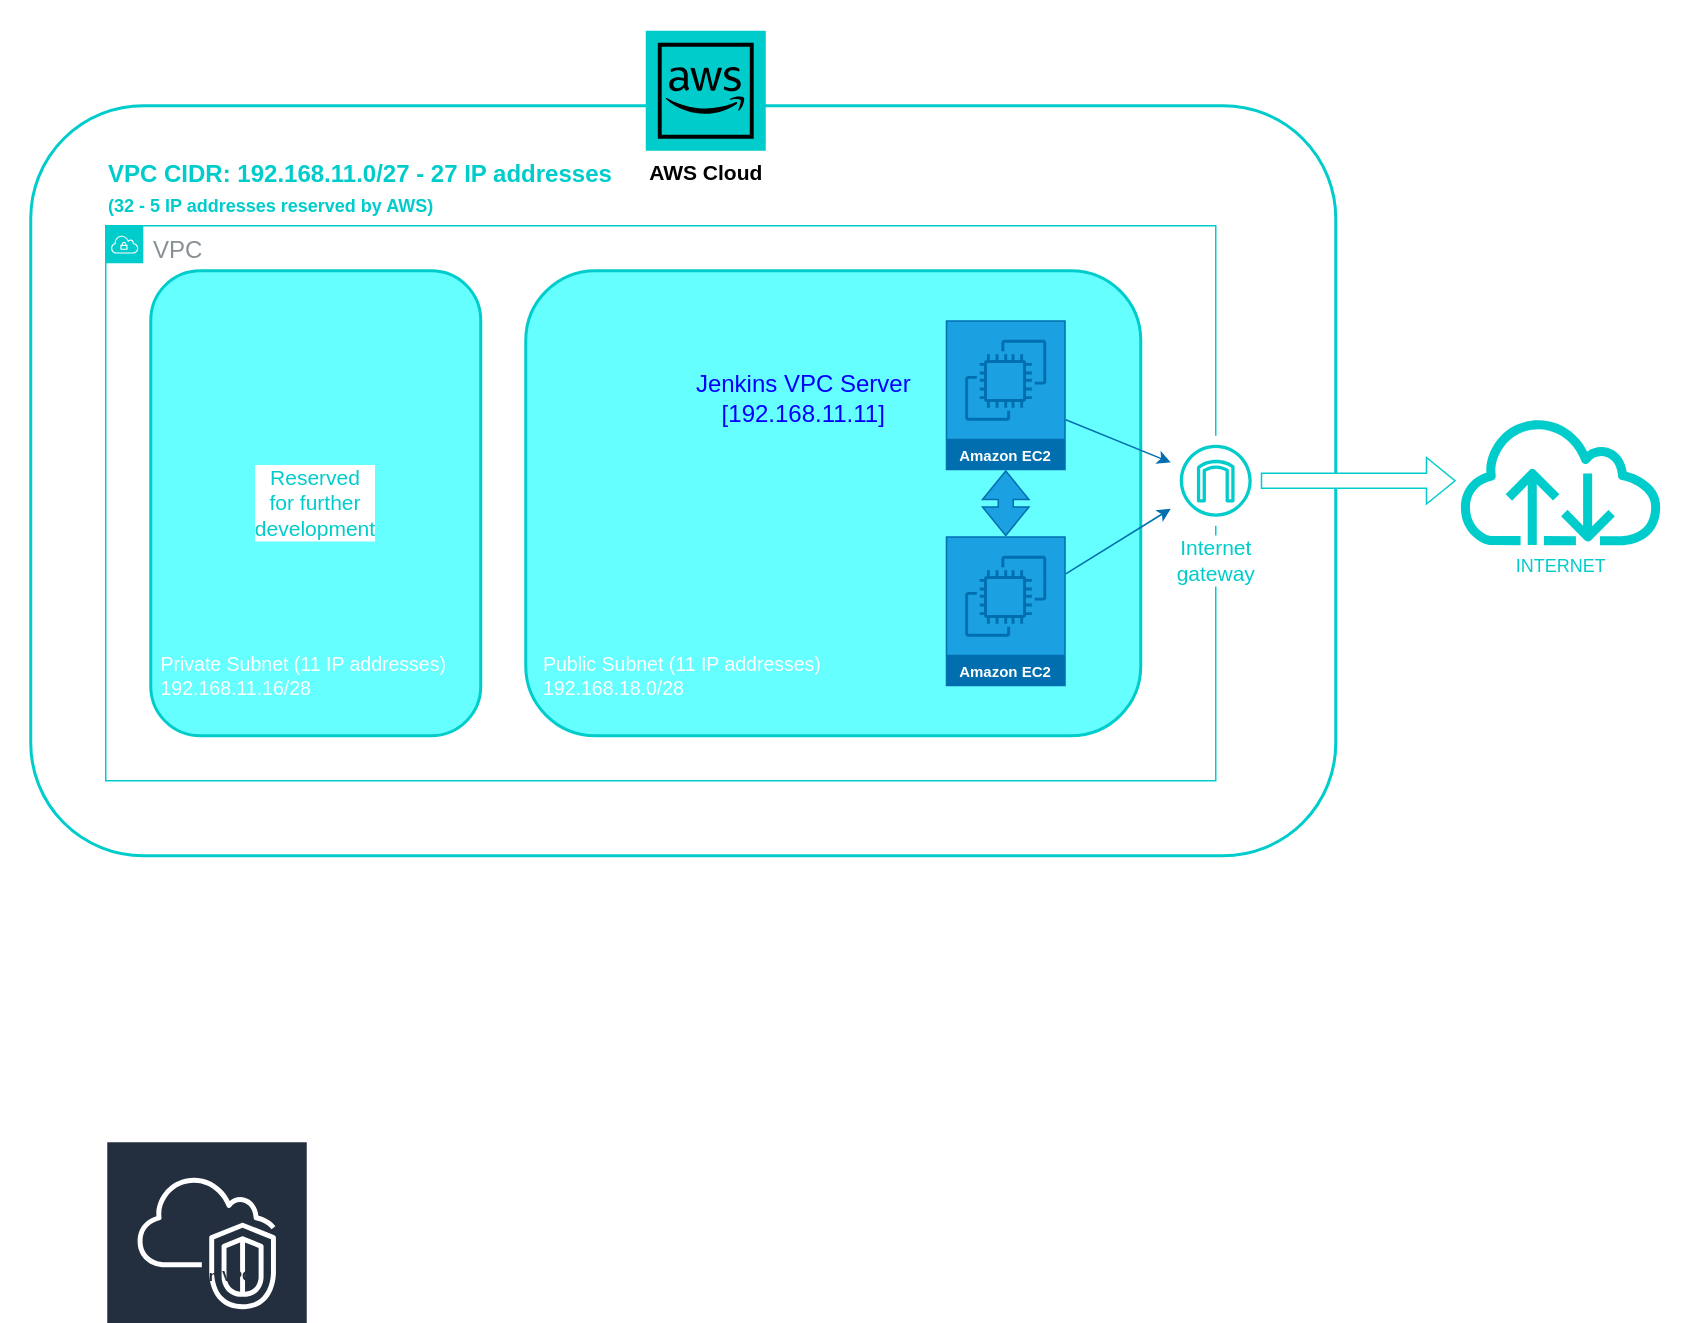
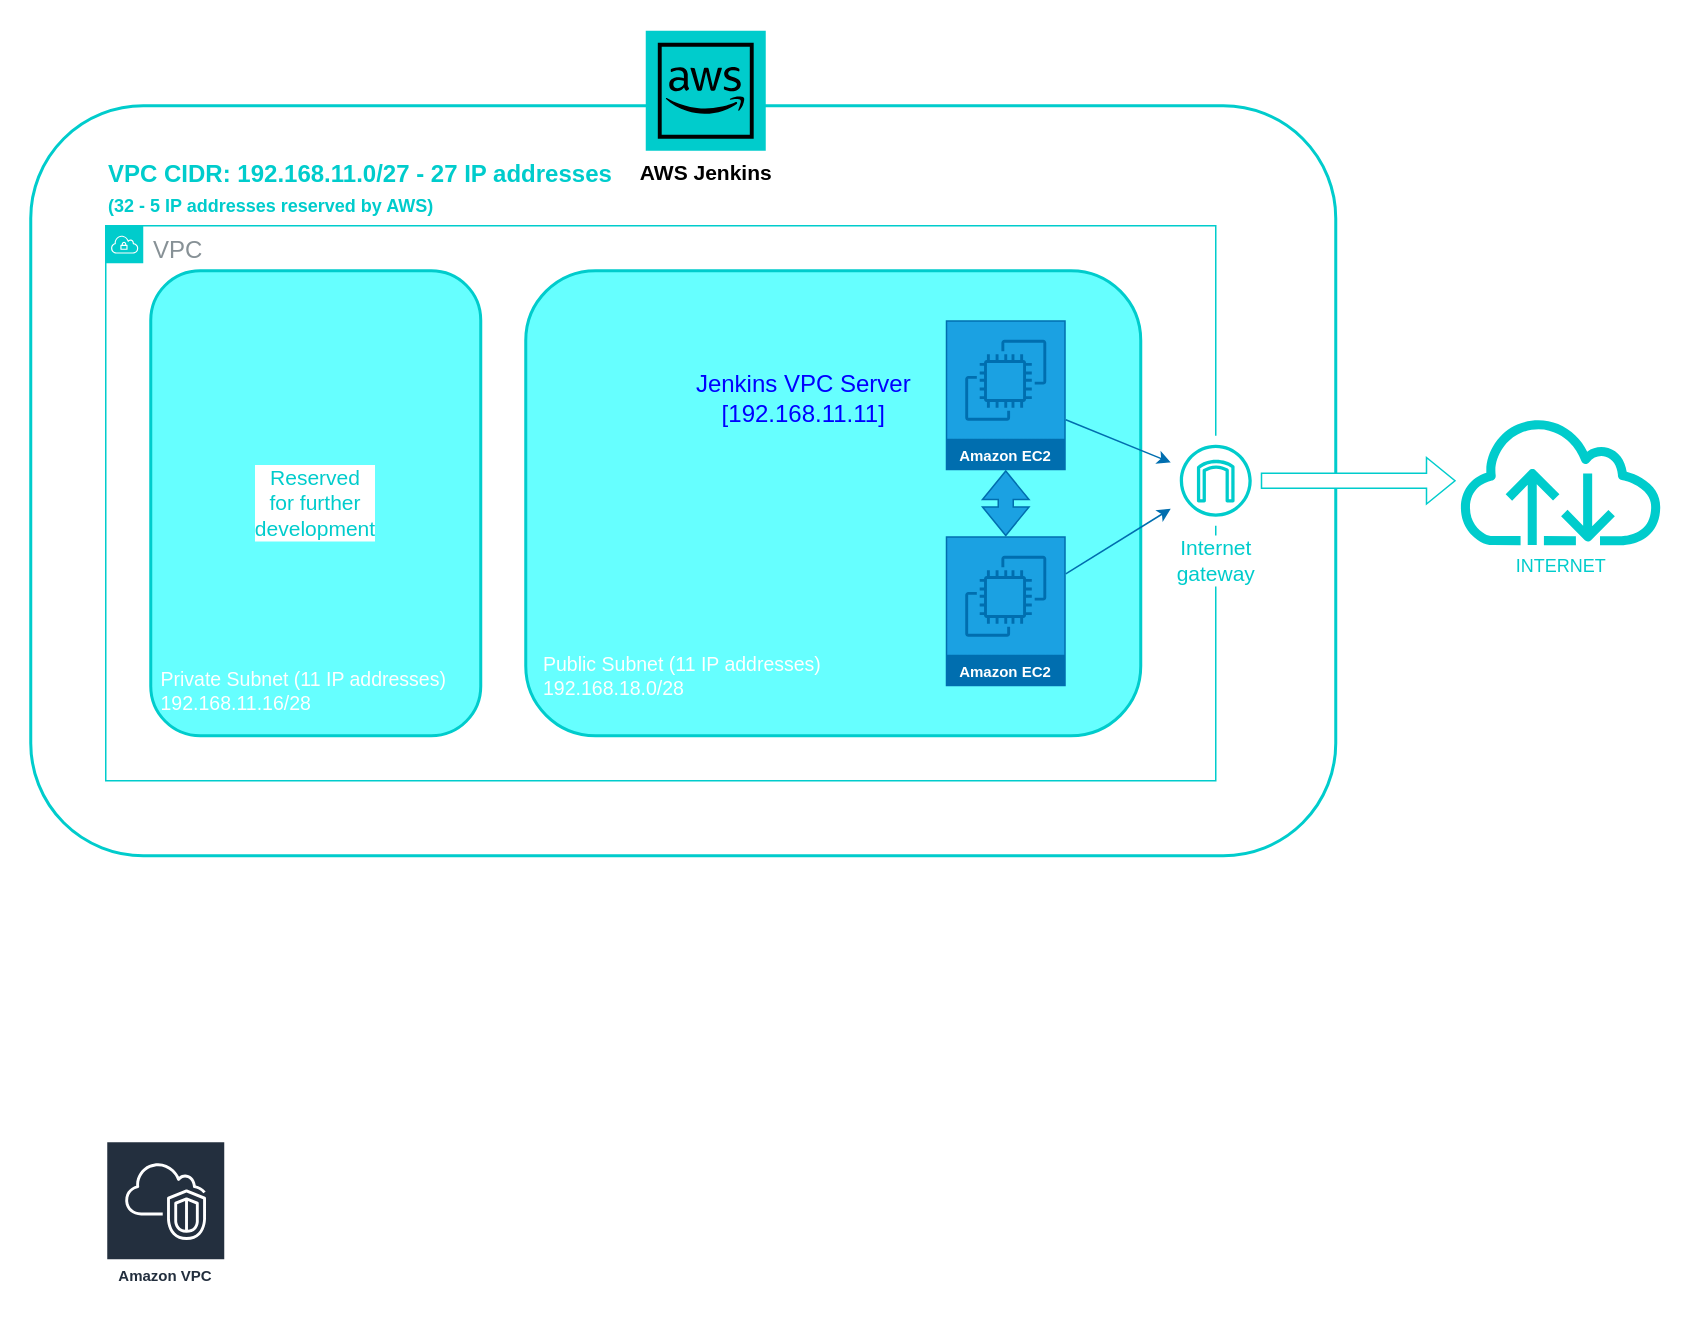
node "AWS Cloud": label "AWS Cloud" -> "AWS Jenkins"
node "Private Subnet (11 IP addresses) 192.168.11.16/28": moved (316, 676) -> (316, 691)
node "Amazon VPC": size 203x150 -> 120x150
